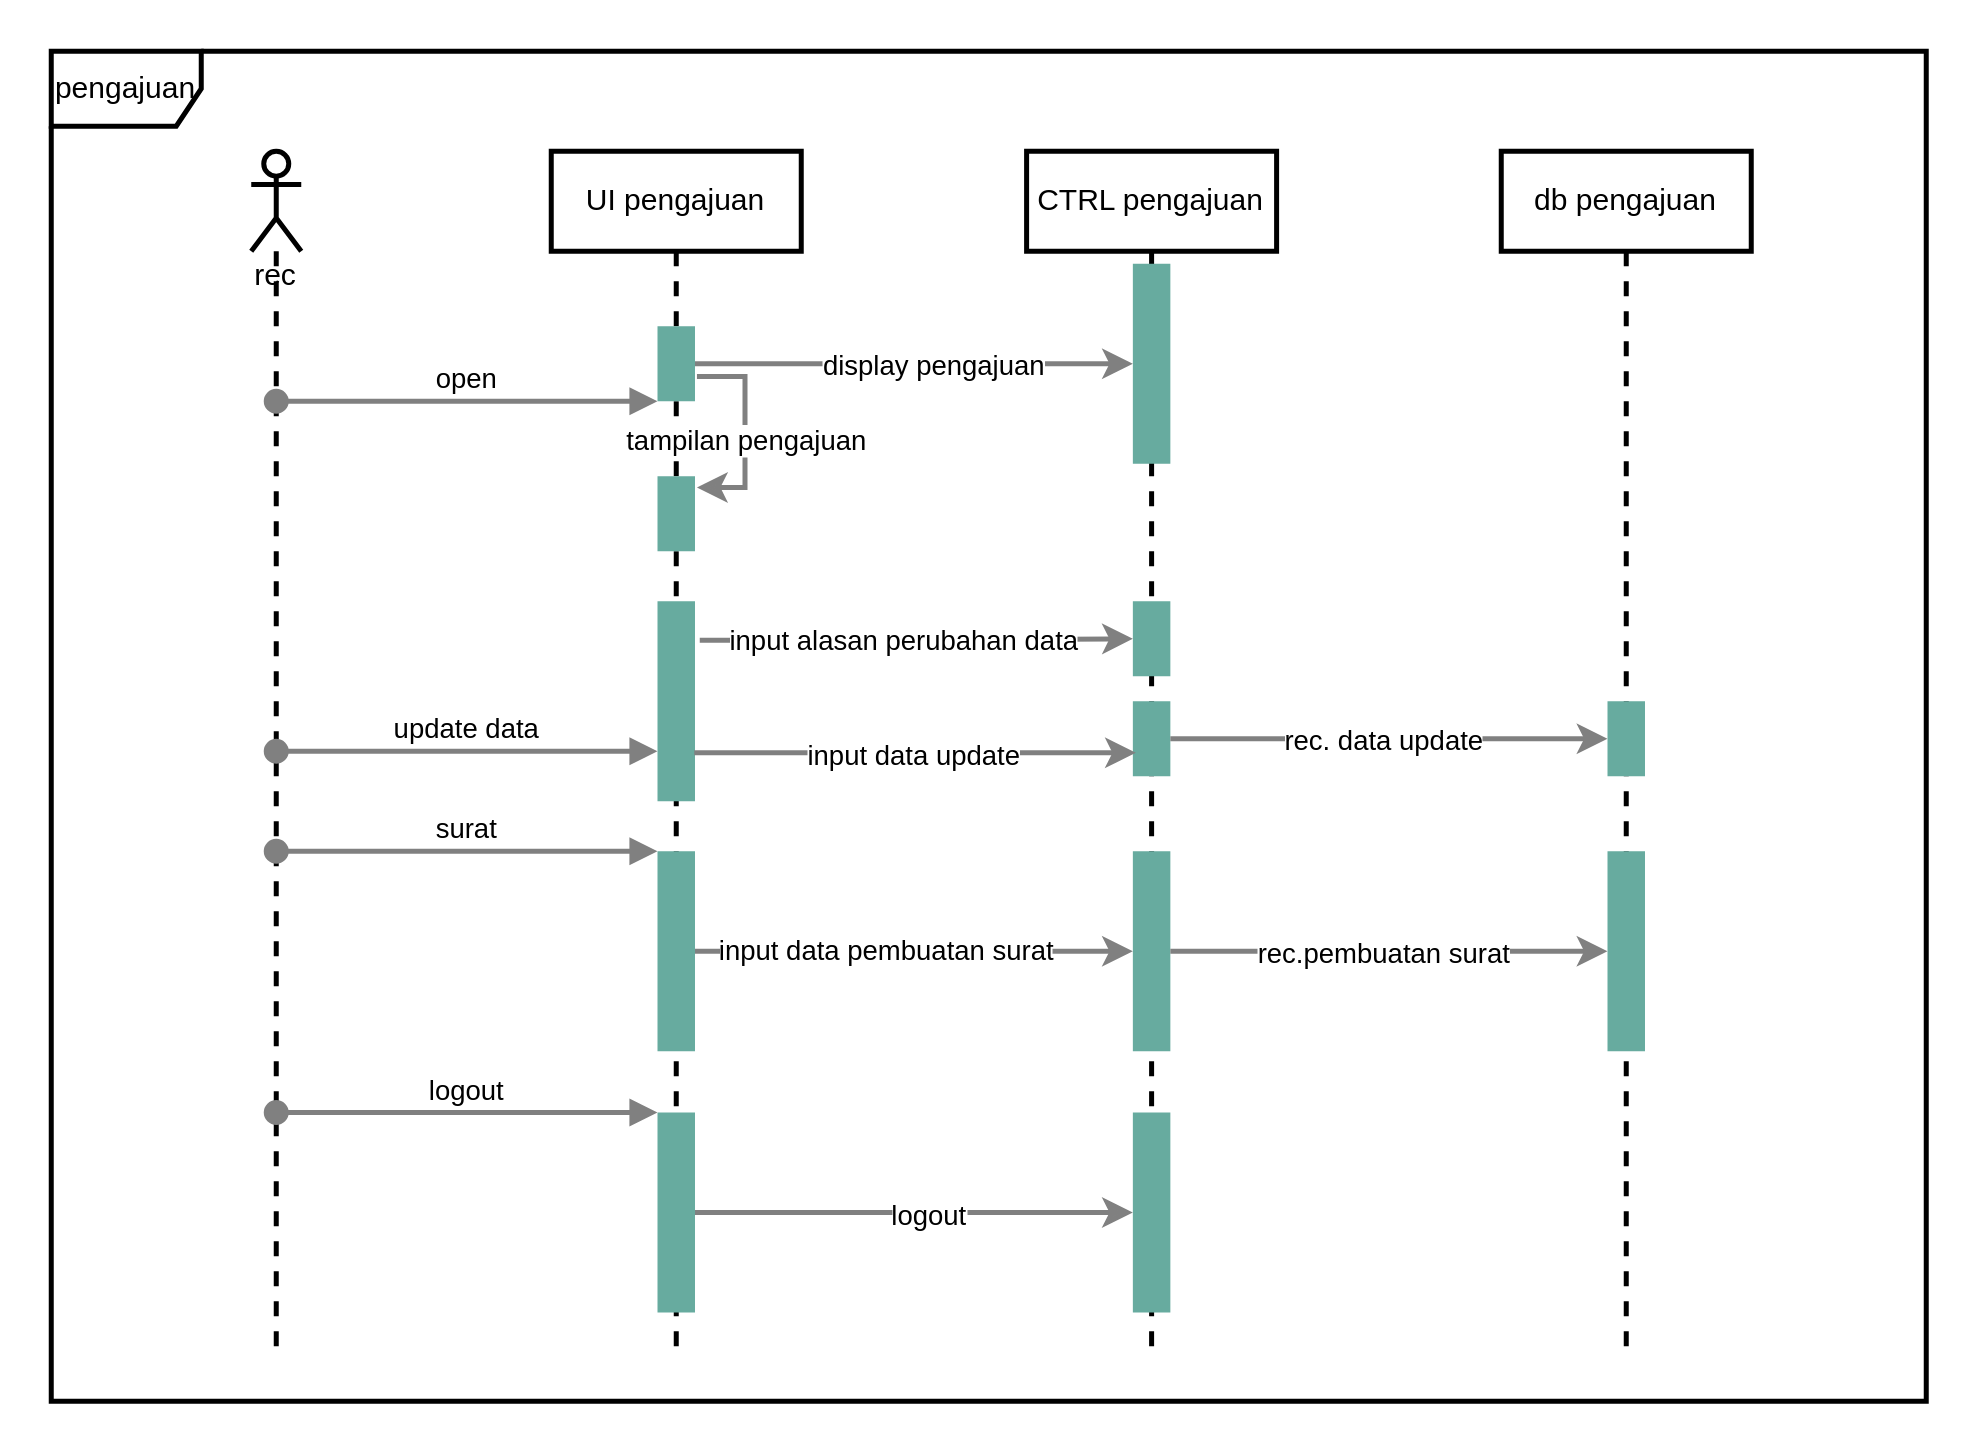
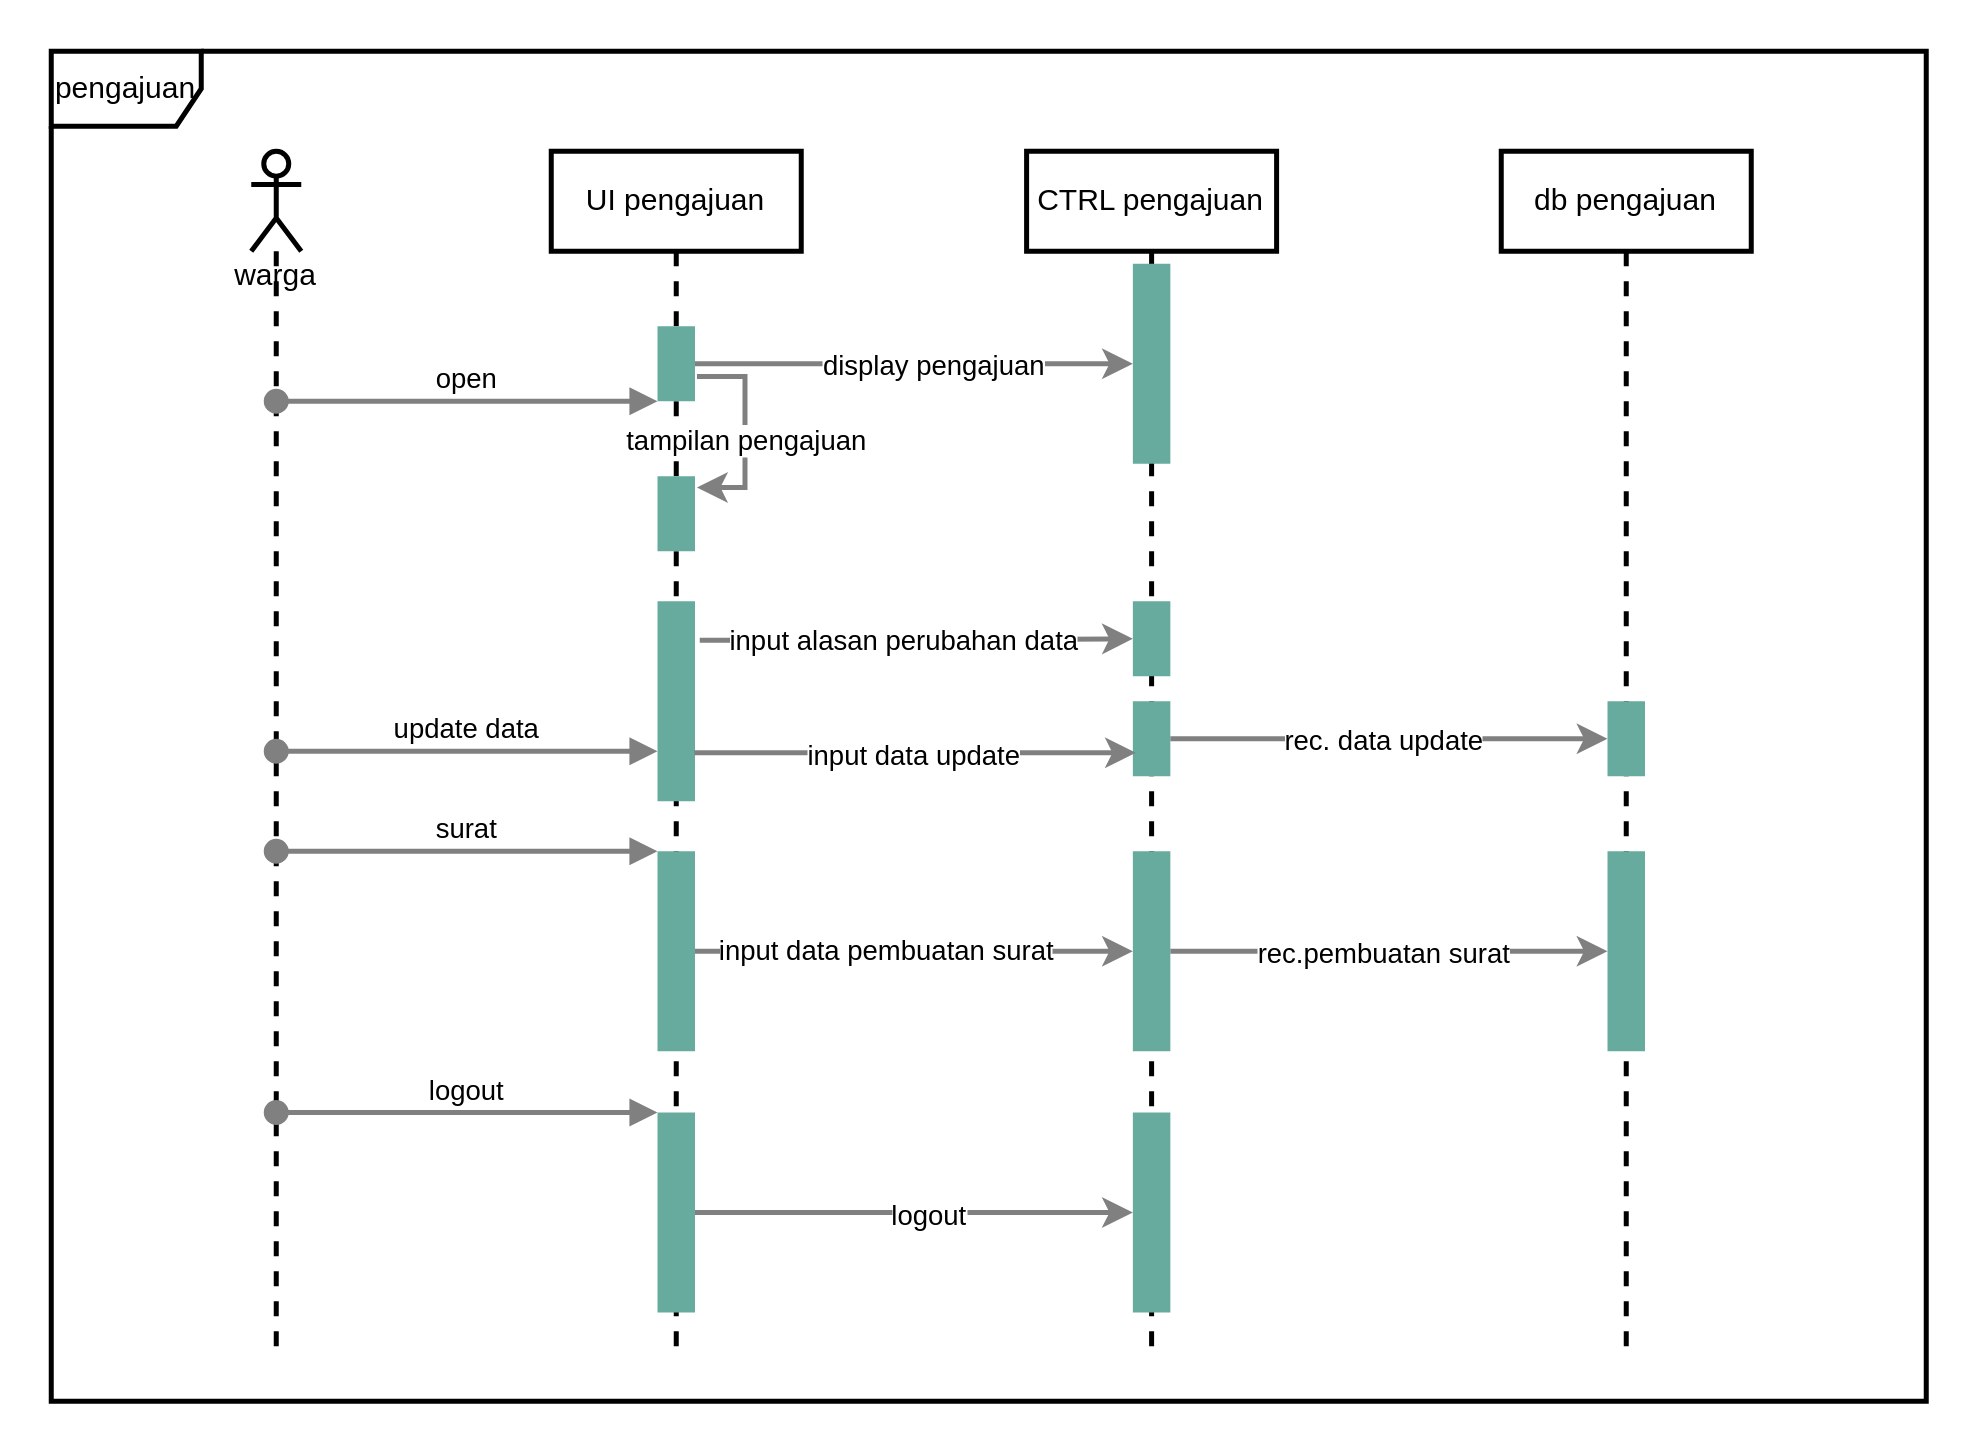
node "rec": label "rec" -> "warga"
